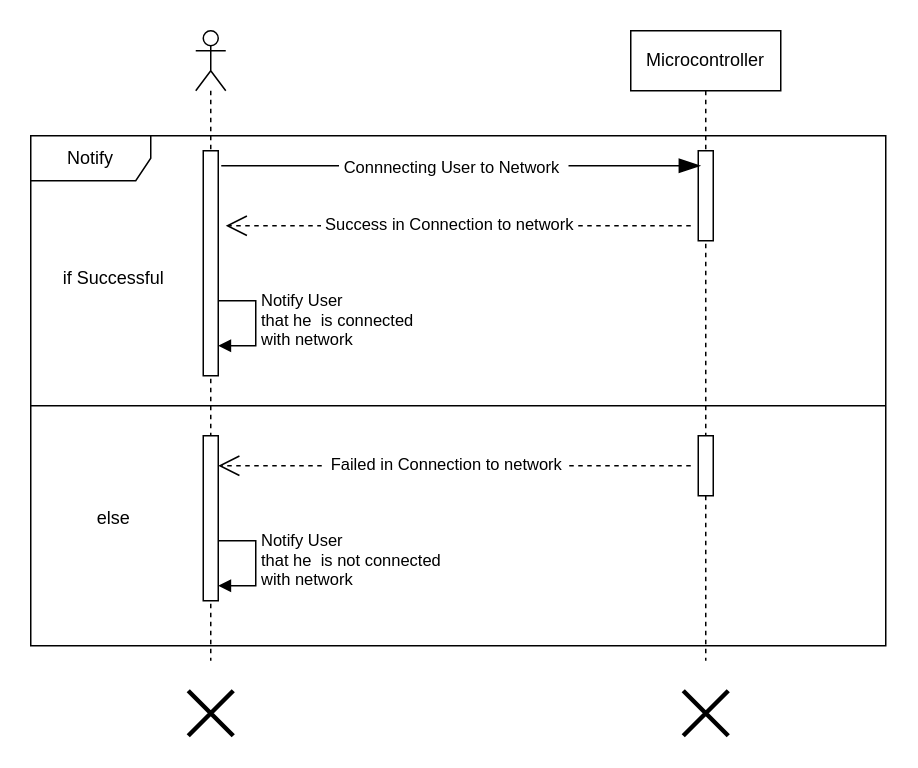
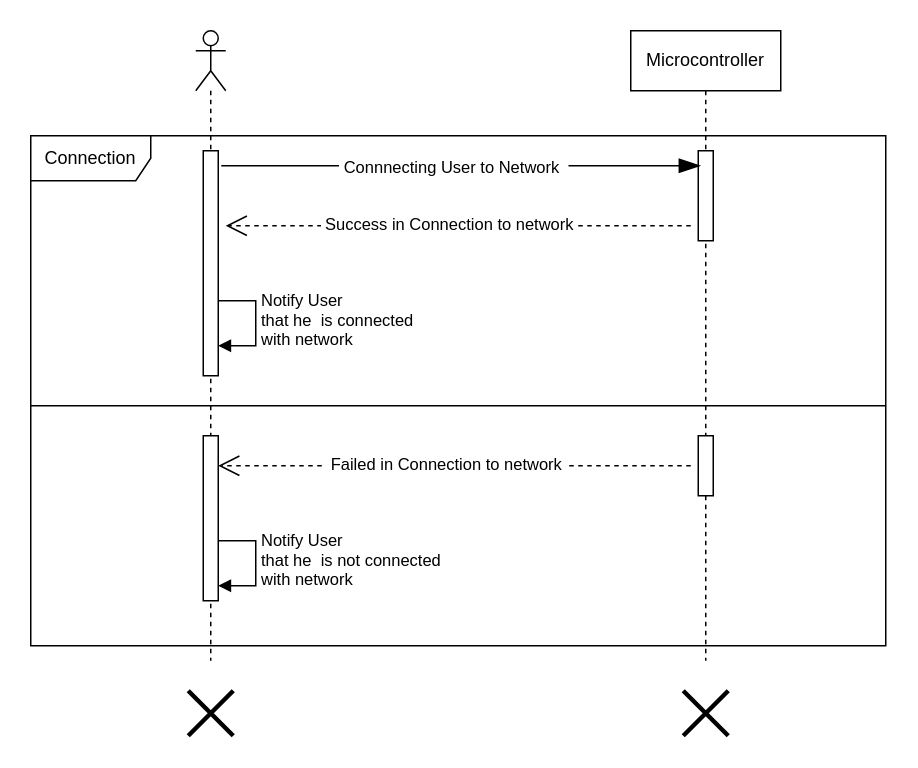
node "Notify": label "Notify" -> "Connection"
node "if Successful": removed
node "else": removed
